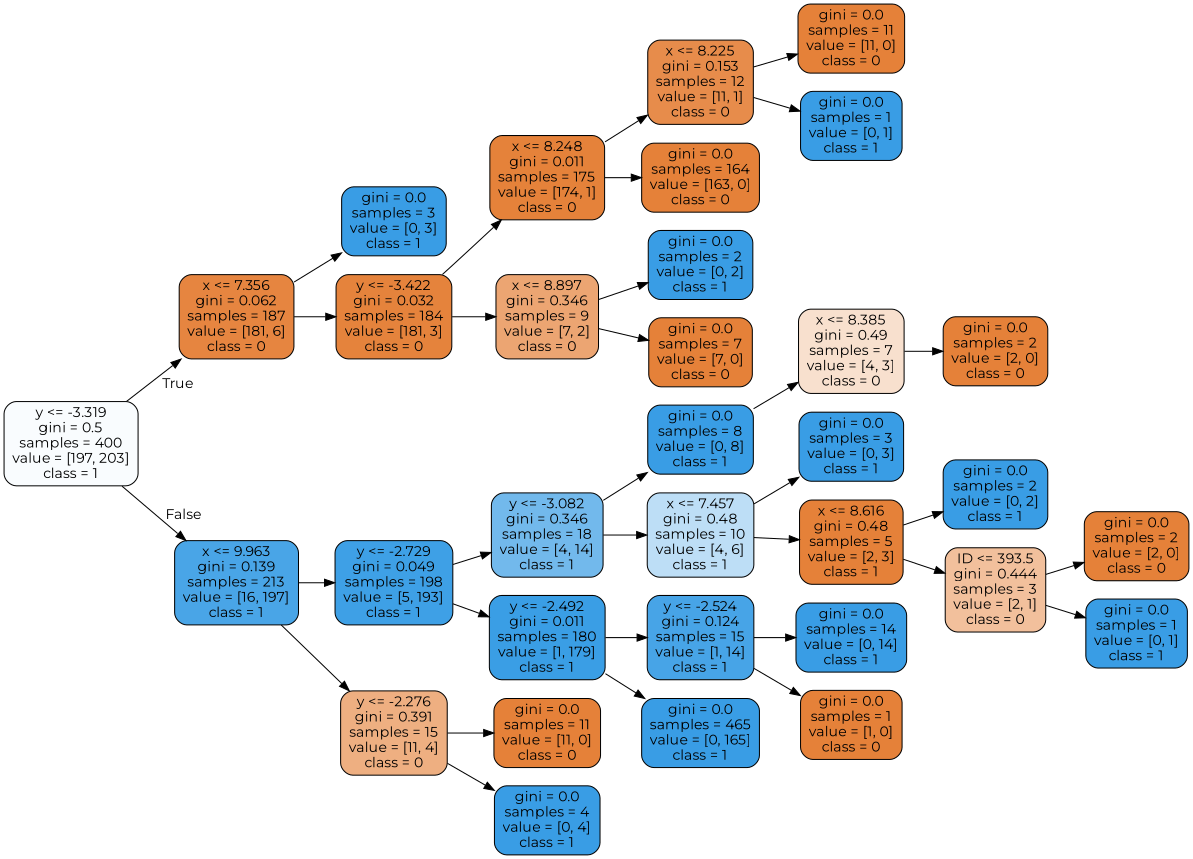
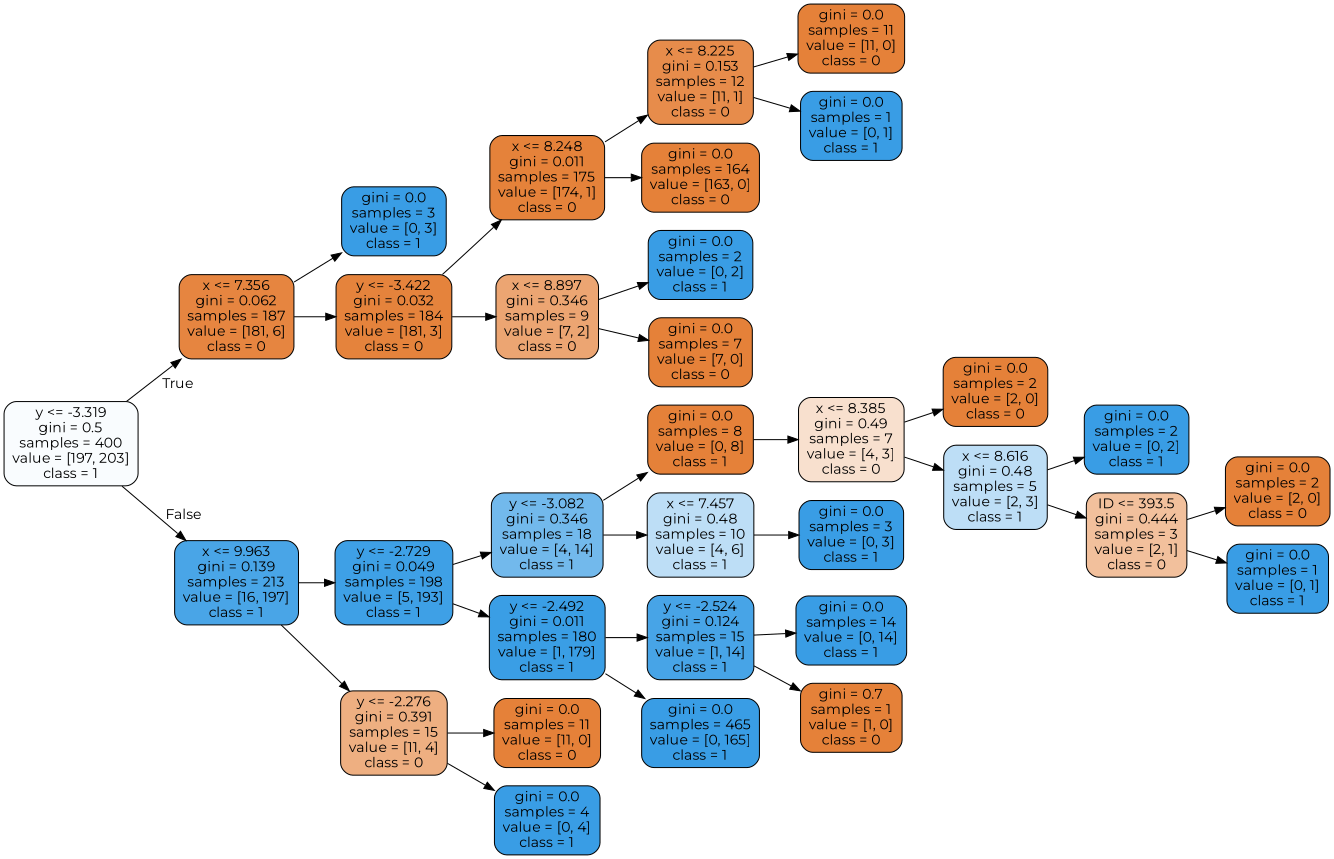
node "gini = 0.0 samples = 8 value = [0, 8] class = 1": fillcolor #399de5 -> #e58139
edge "x <= 7.457 gini = 0.48 samples = 10 value = [4, 6] class = 1" -> "x <= 8.616 gini = 0.48 samples = 5 value = [2, 3] class = 1": now "x <= 8.385 gini = 0.49 samples = 7 value = [4, 3] class = 0" -> "x <= 8.616 gini = 0.48 samples = 5 value = [2, 3] class = 1"
node "x <= 8.616 gini = 0.48 samples = 5 value = [2, 3] class = 1": fillcolor #e58139 -> #bddef6
node "gini = 0.0 samples = 1 value = [1, 0] class = 0": label "gini = 0.0 samples = 1 value = [1, 0] class = 0" -> "gini = 0.7 samples = 1 value = [1, 0] class = 0"
